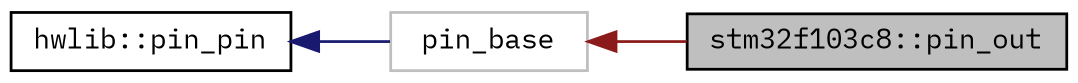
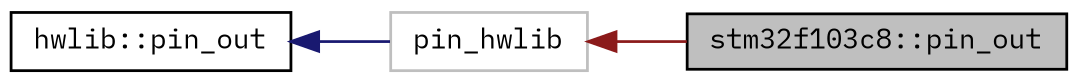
node "hwlib::pin_pin": label "hwlib::pin_pin" -> "hwlib::pin_out"
node "pin_base": label "pin_base" -> "pin_hwlib"
